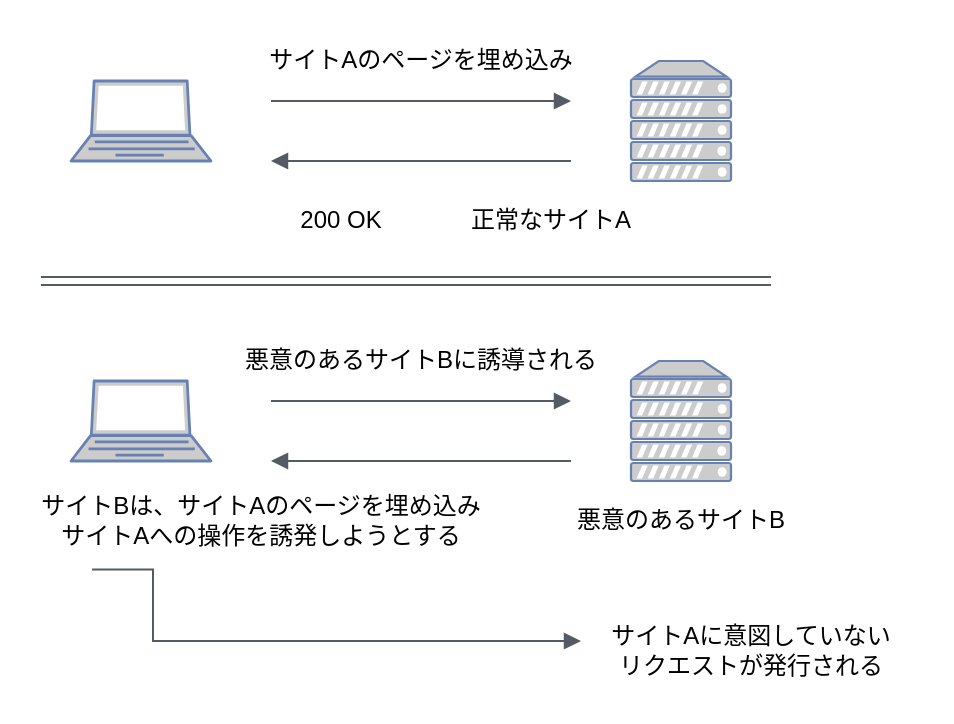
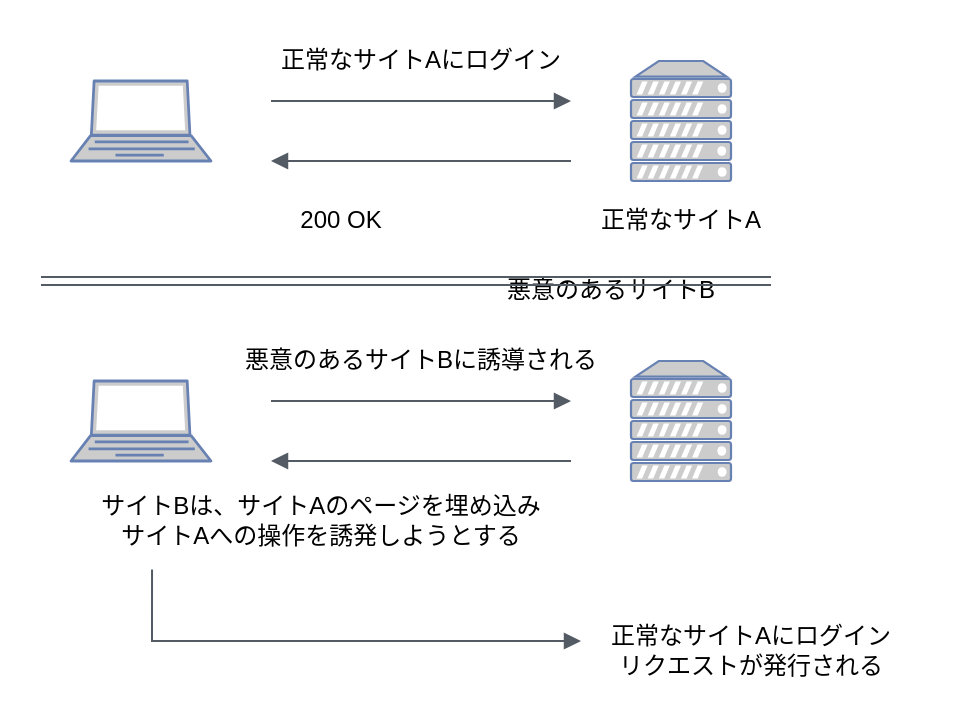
node "サイトAのページを埋め込み": label "サイトAのページを埋め込み" -> "正常なサイトAにログイン"
node "正常なサイトA": moved (551, 221) -> (681, 221)
node "サイトBは、サイトAのページを埋め込み サイトAへの操作を誘発しようとする": moved (261, 521) -> (321, 521)
node "悪意のあるサイトB": moved (681, 521) -> (611, 291)
node "サイトAに意図していない リクエストが発行される": label "サイトAに意図していない リクエストが発行される" -> "正常なサイトAにログイン リクエストが発行される"
